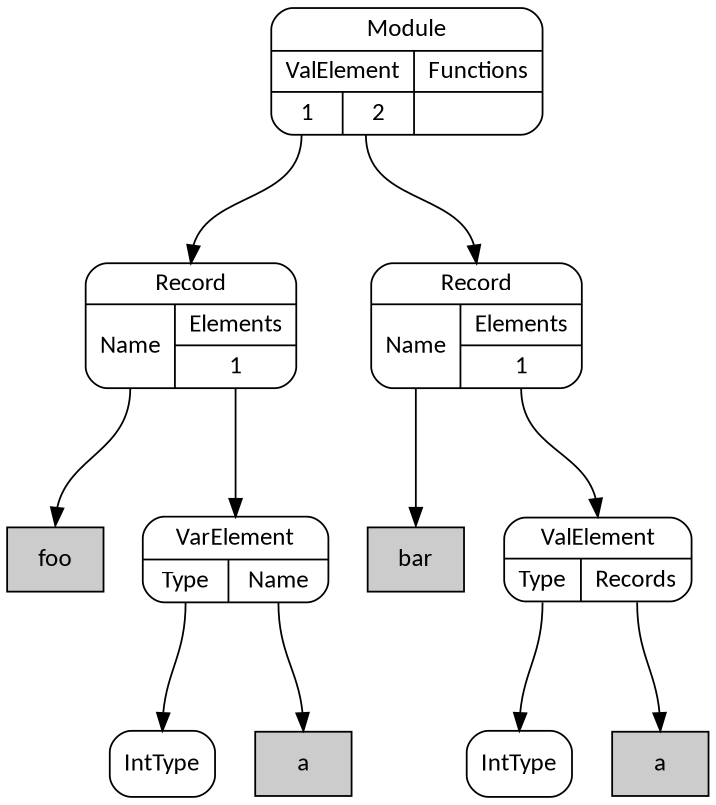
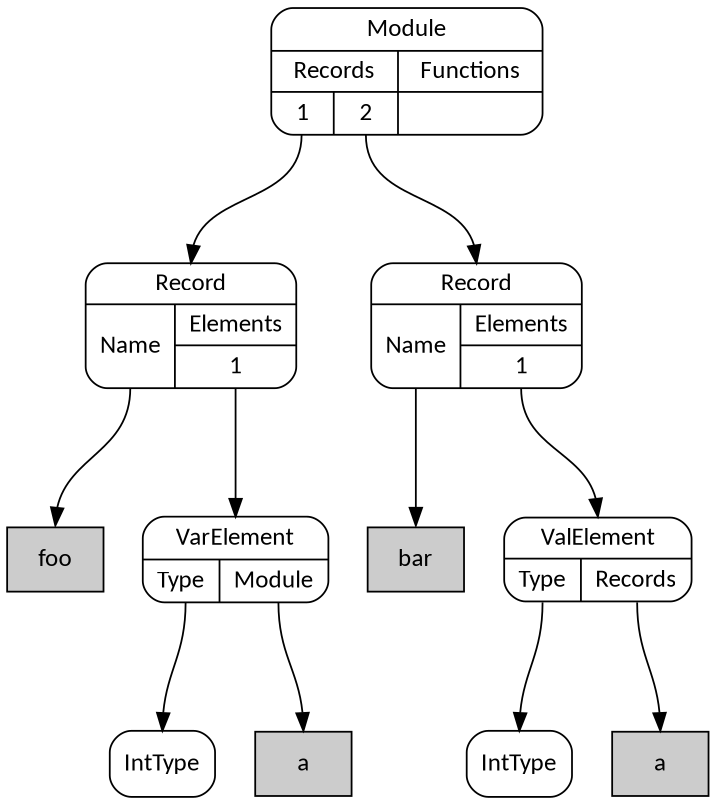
node "Module": text "ValElement" -> "Records"
node "VarElement": text "Name" -> "Module"
